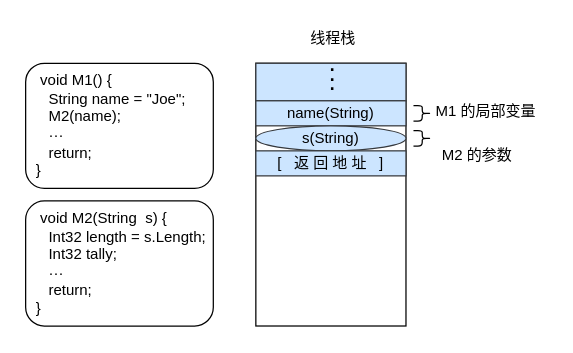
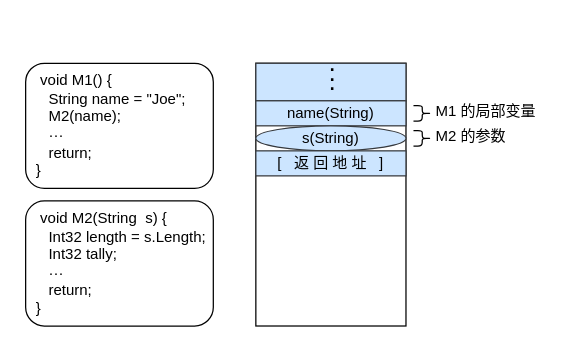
node "线程栈": removed
node "M2 的参数": moved (496, 156) -> (489, 137)
